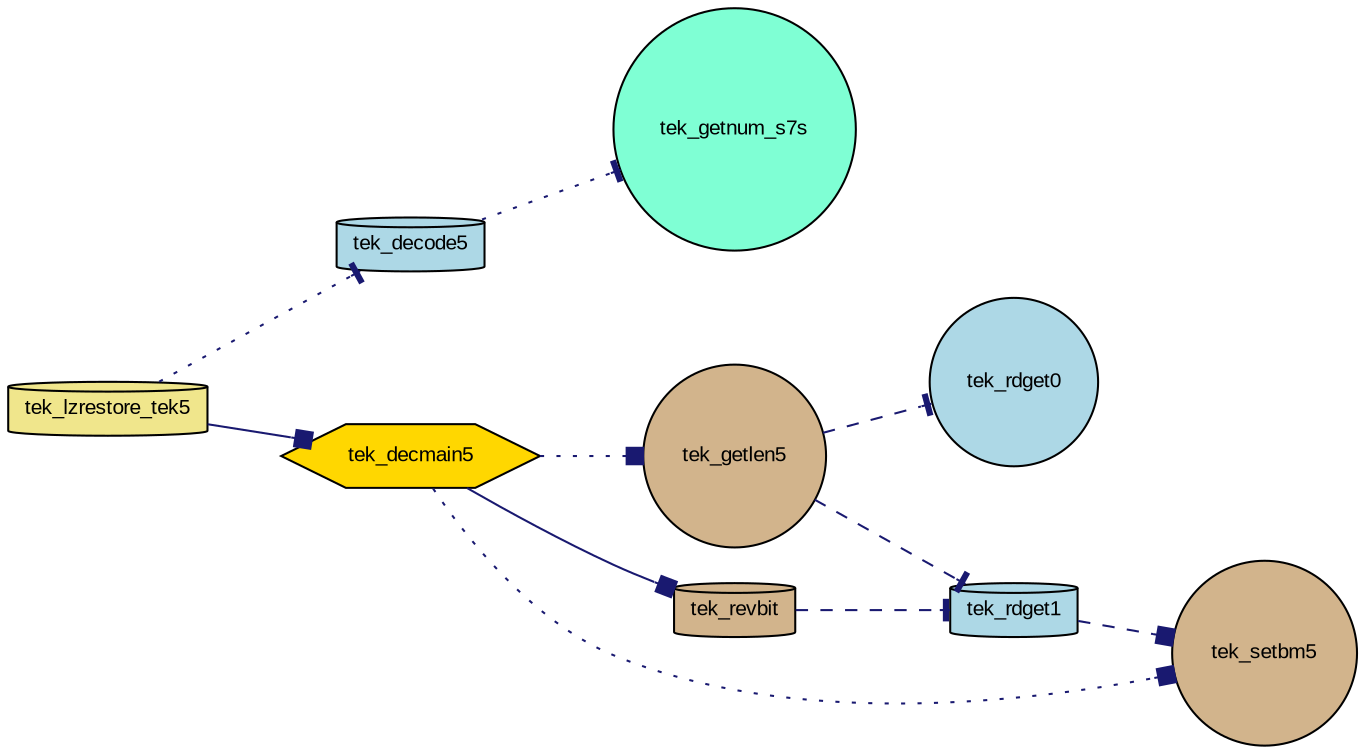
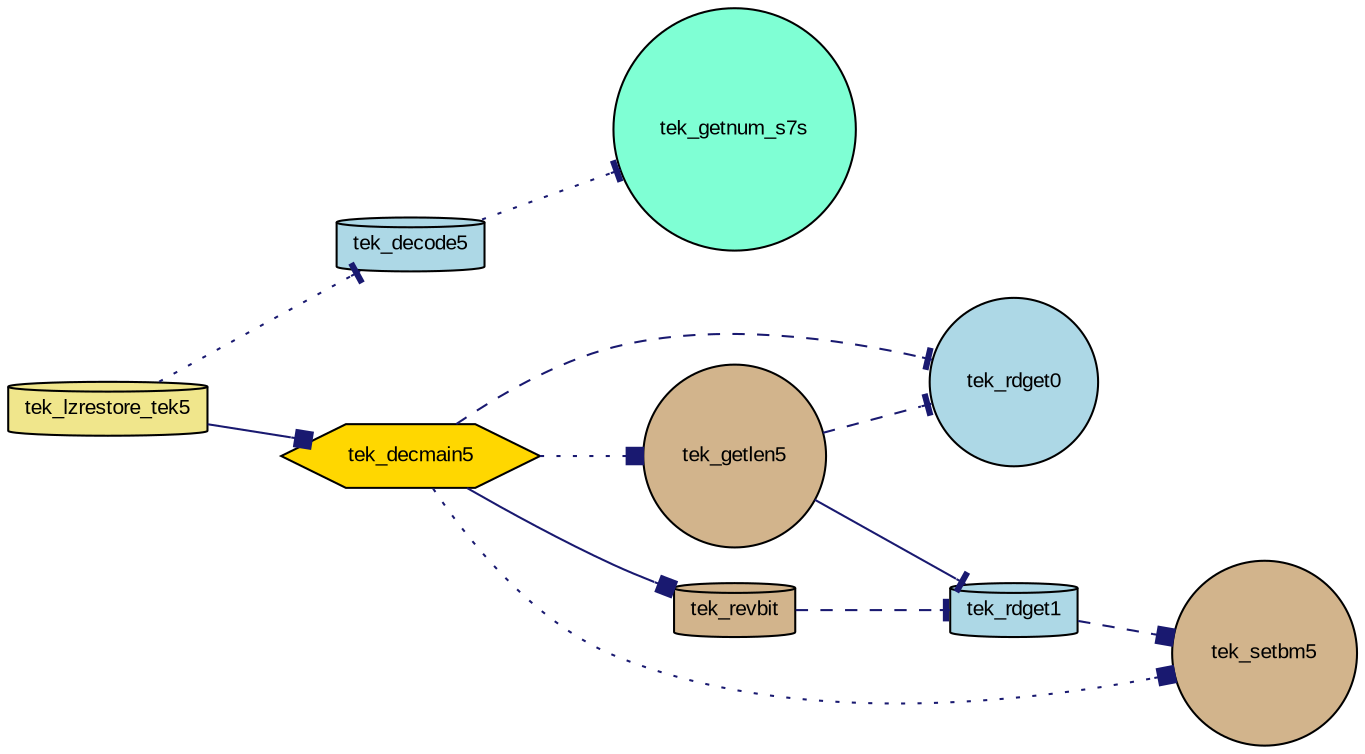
edge "tek_decmain5" -> "tek_rdget0": added
edge "tek_getlen5" -> "tek_rdget1": style dashed -> solid
